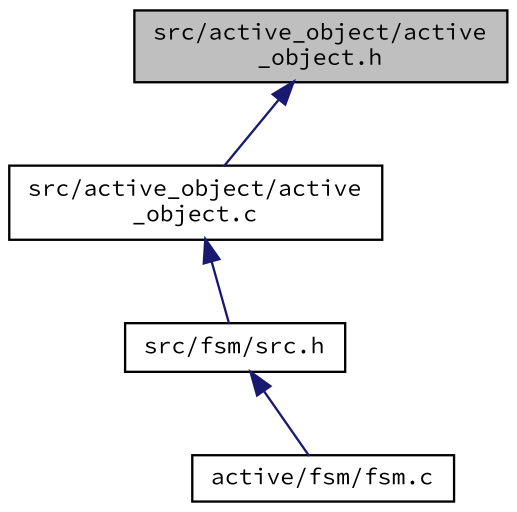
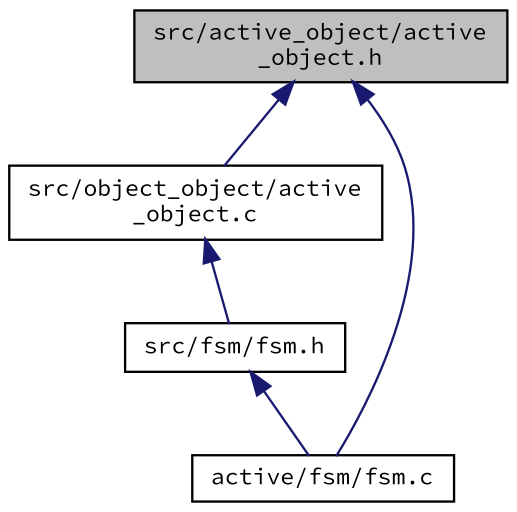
node "src/active_object/active _object.c": label "src/active_object/active _object.c" -> "src/object_object/active _object.c"
edge "active/fsm/fsm.c" -> "src/active_object/active _object.h": added
node "src/fsm/src.h": label "src/fsm/src.h" -> "src/fsm/fsm.h"
